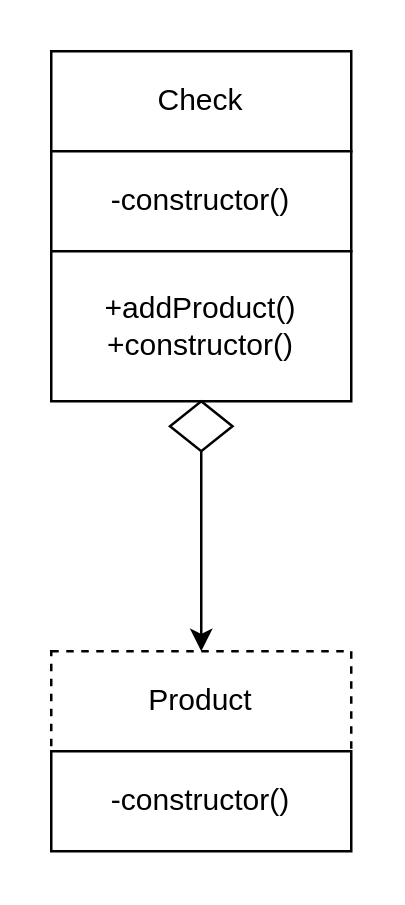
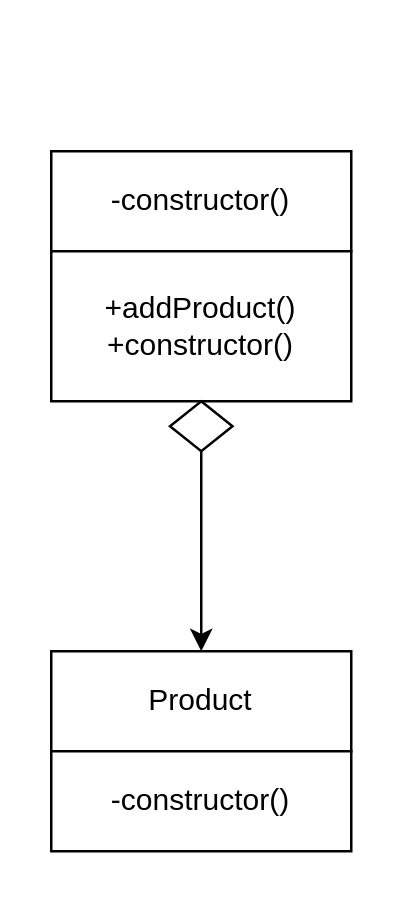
node "Check": removed
node "Product": style dashed -> solid
